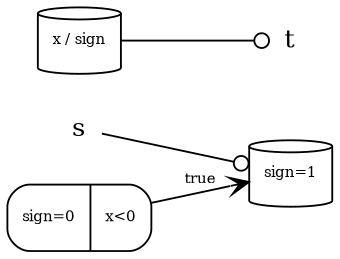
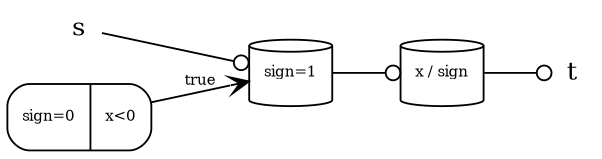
edge "sign=1" -> "x / sign": added
